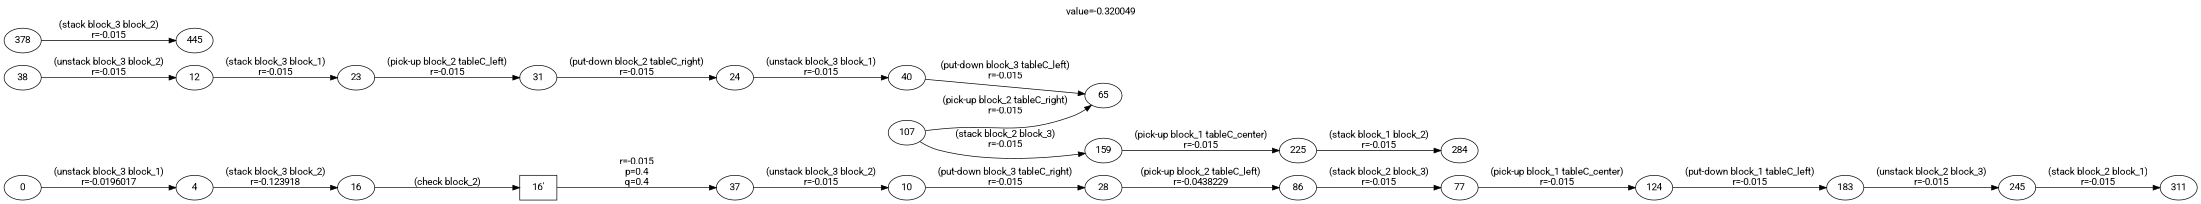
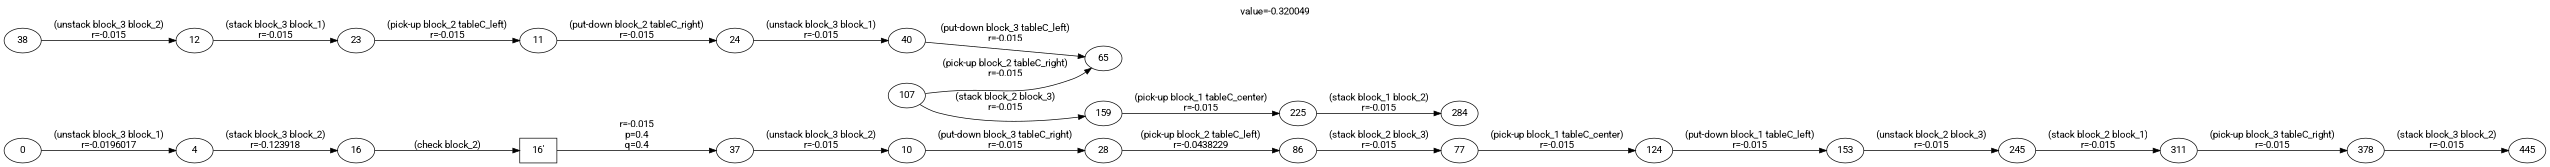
node "31": label "31" -> "11"
edge "311" -> "378": added, label "(pick-up block_3 tableC_right) r=-0.015"
node "183": label "183" -> "153"
